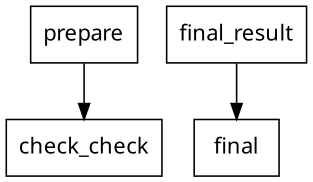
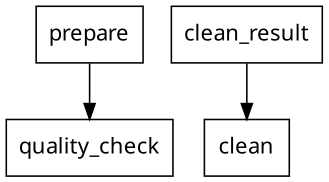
node "final_result": label "final_result" -> "clean_result"
node "check_check": label "check_check" -> "quality_check"
node "final": label "final" -> "clean"
